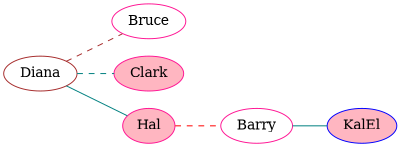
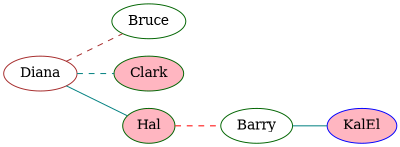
node "Bruce": color deeppink -> darkgreen
node "Clark": color deeppink -> darkgreen
node "Hal": color deeppink -> darkgreen
node "Barry": color deeppink -> darkgreen
